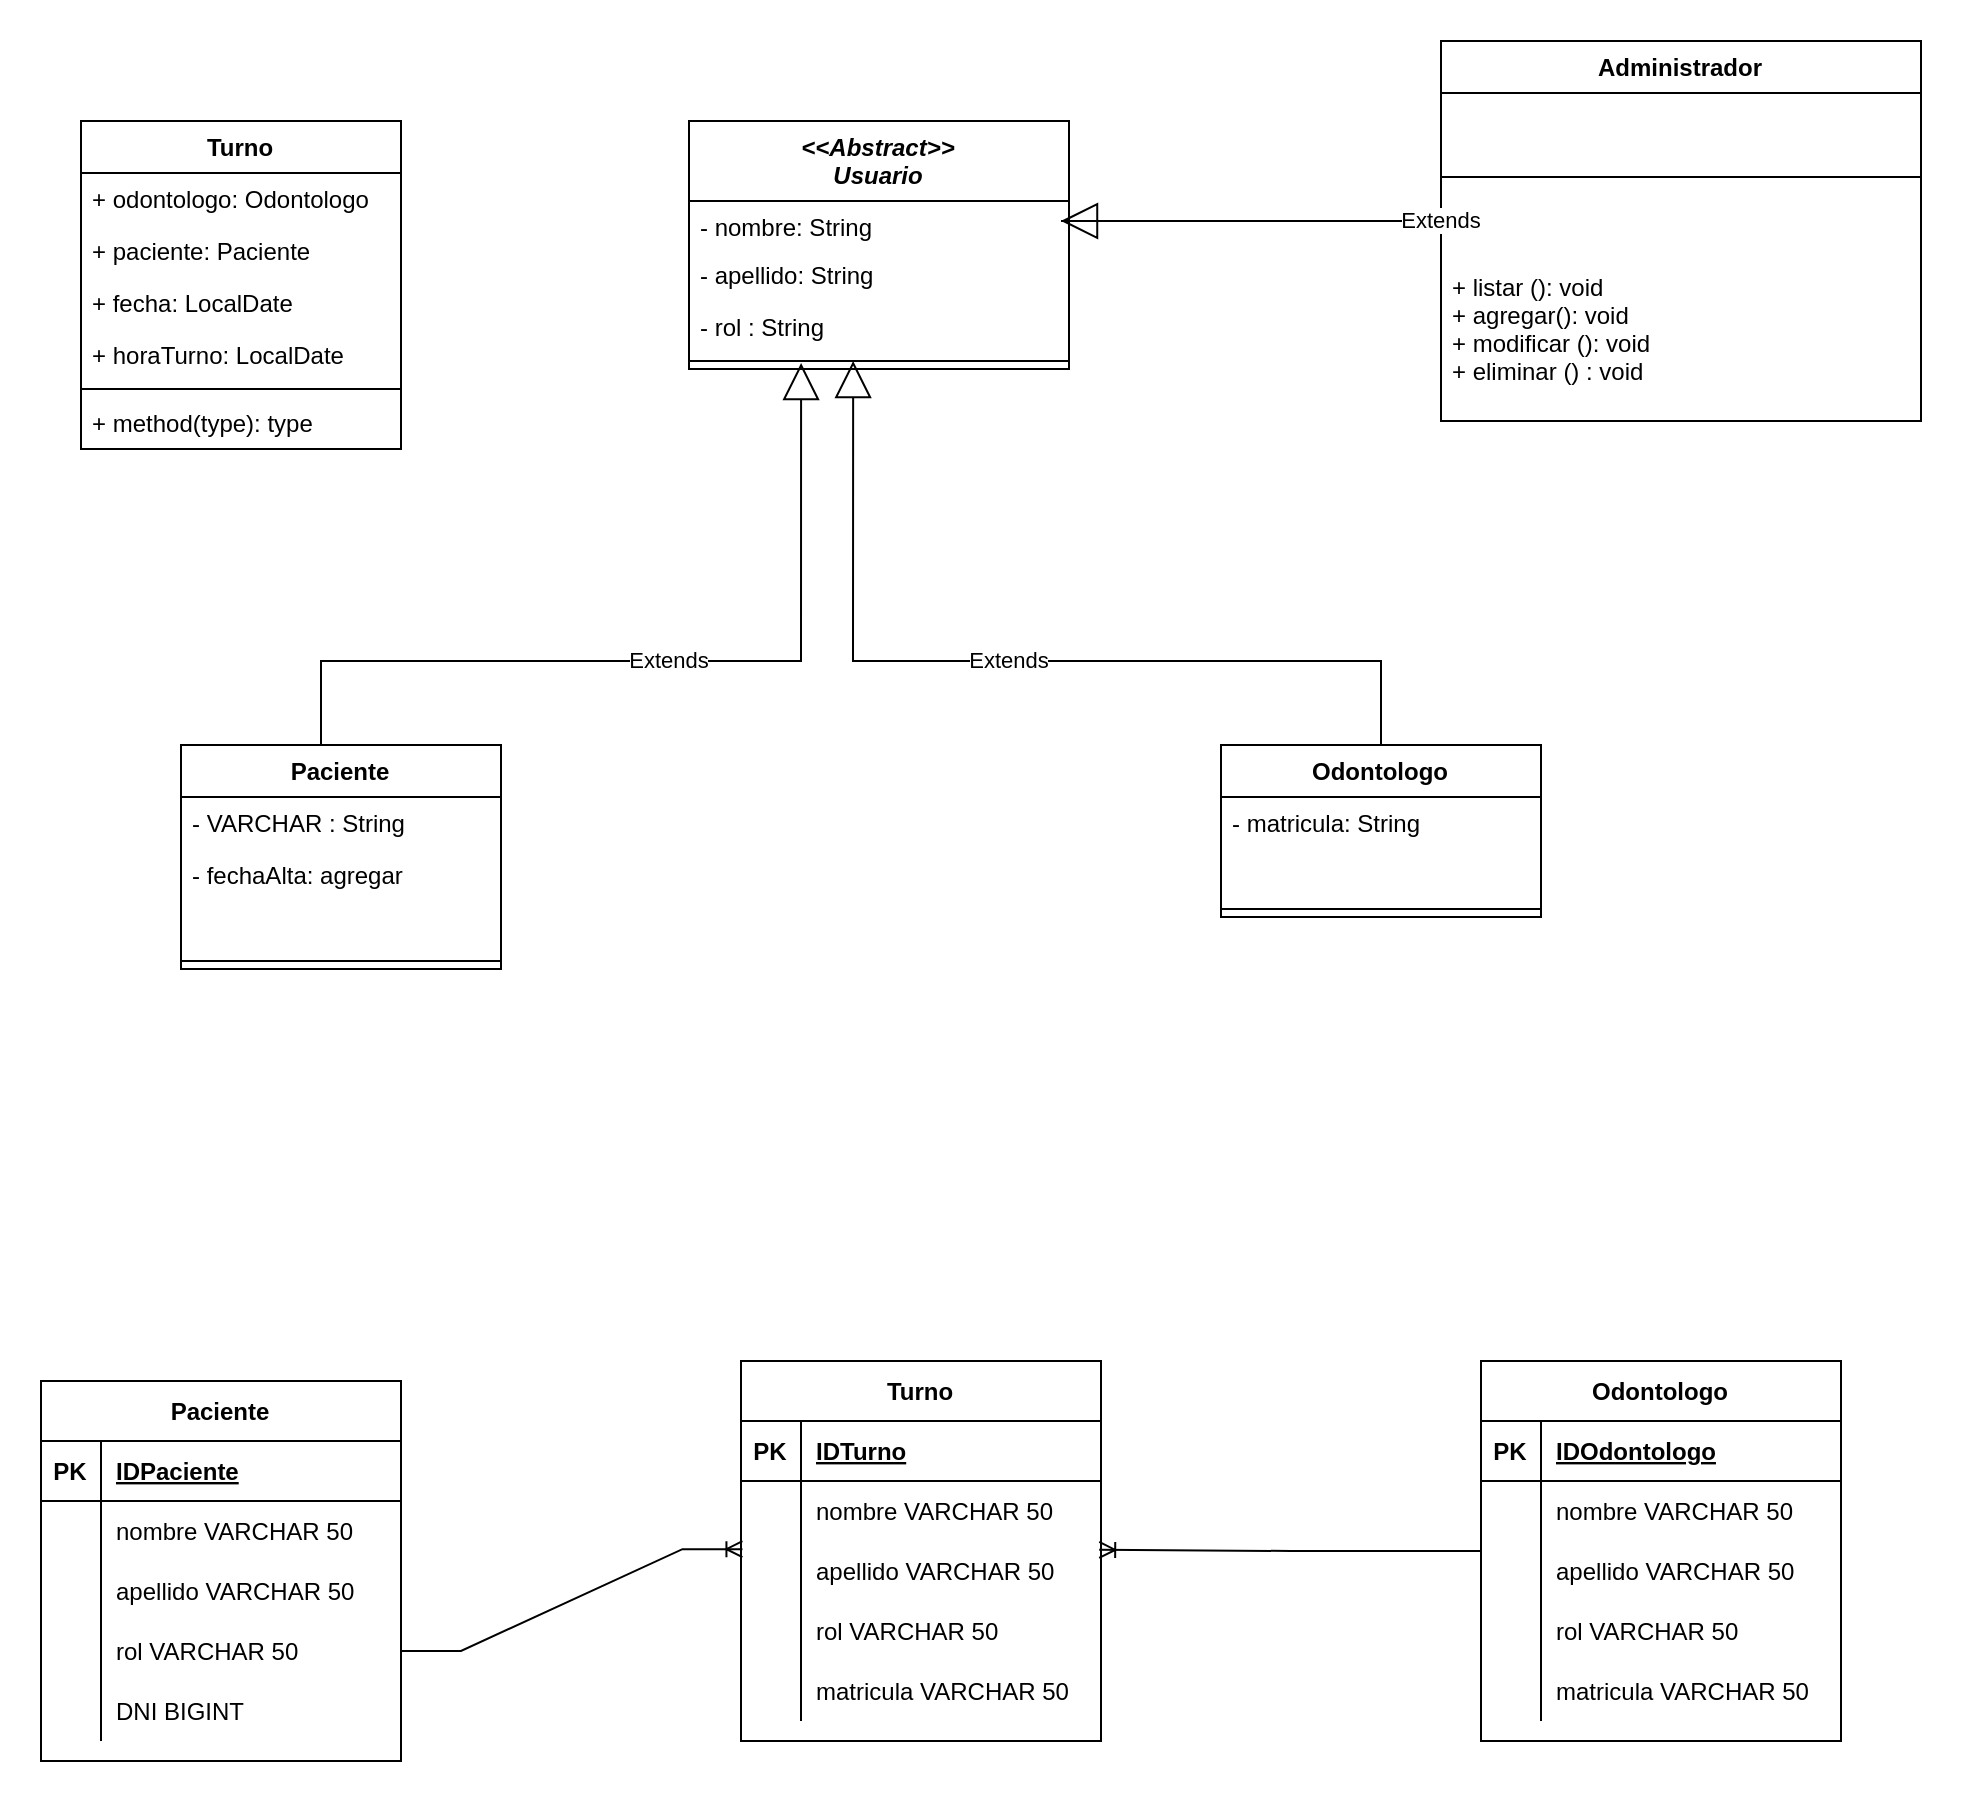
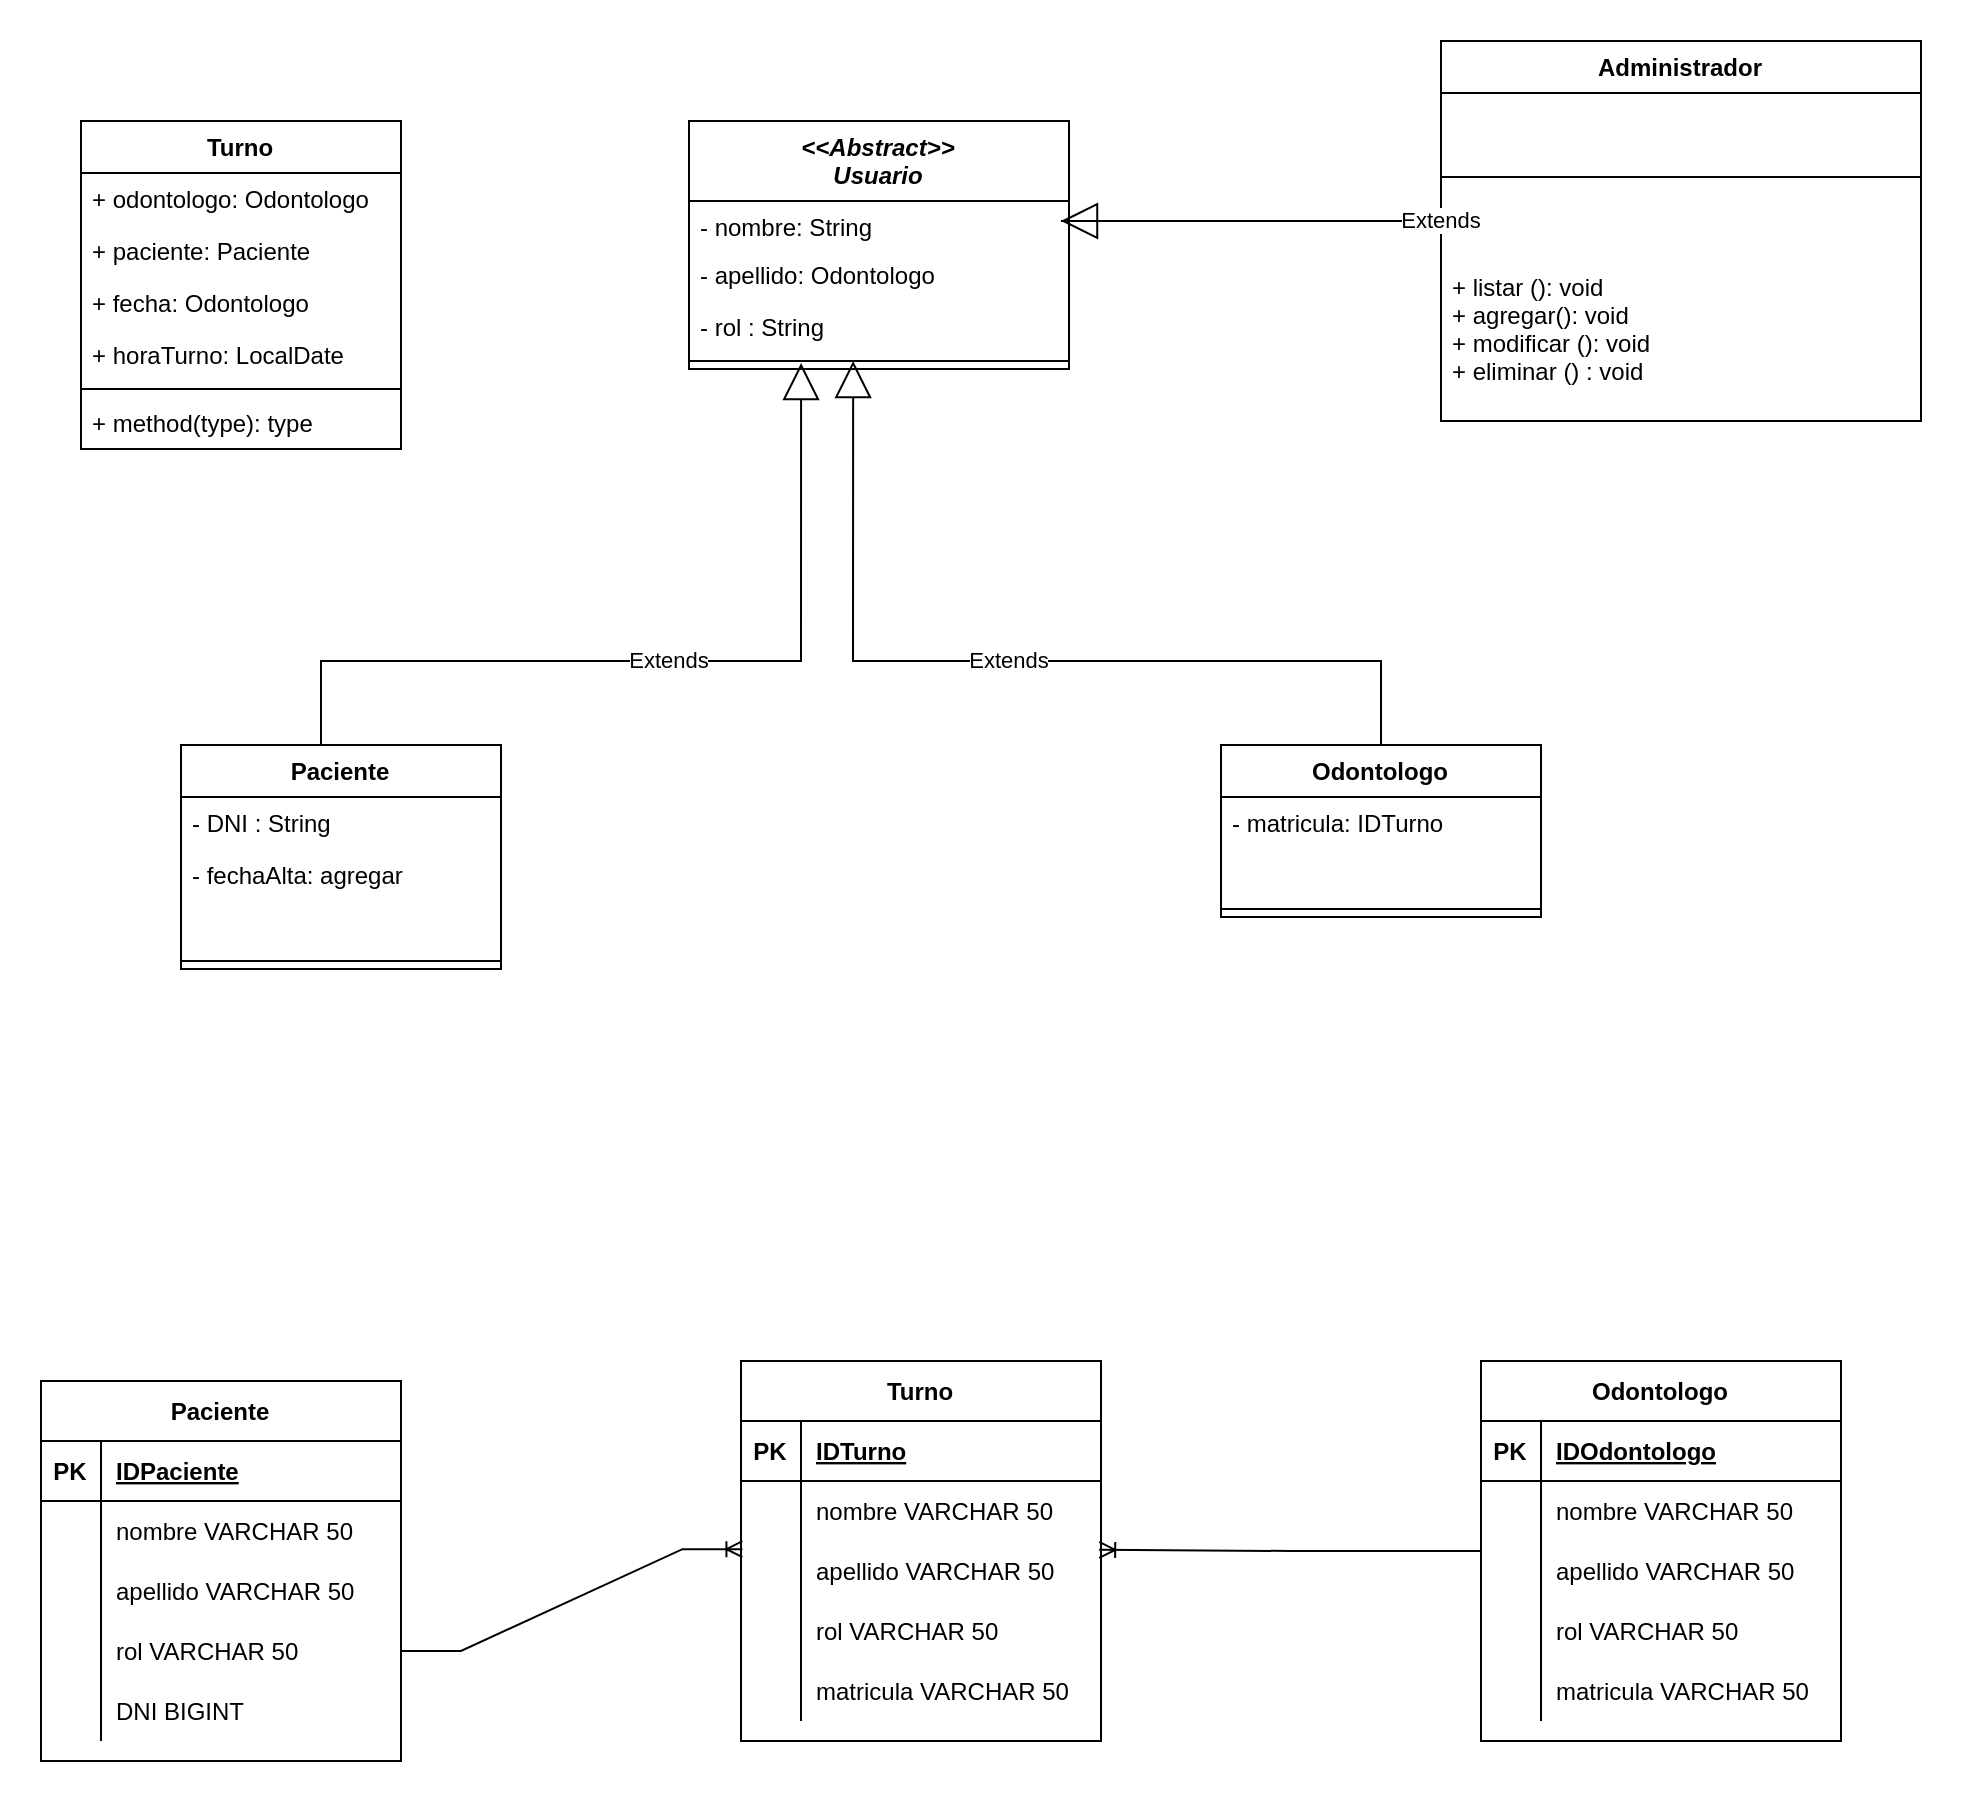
node "- apellido: String": label "- apellido: String" -> "- apellido: Odontologo"
node "+ fecha: LocalDate": label "+ fecha: LocalDate" -> "+ fecha: Odontologo"
node "- VARCHAR : String": label "- VARCHAR : String" -> "- DNI : String"
node "- matricula: String": label "- matricula: String" -> "- matricula: IDTurno"
